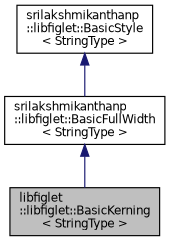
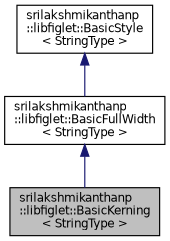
node "libfiglet ::libfiglet::BasicKerning < StringType >": label "libfiglet ::libfiglet::BasicKerning < StringType >" -> "srilakshmikanthanp ::libfiglet::BasicKerning < StringType >"
